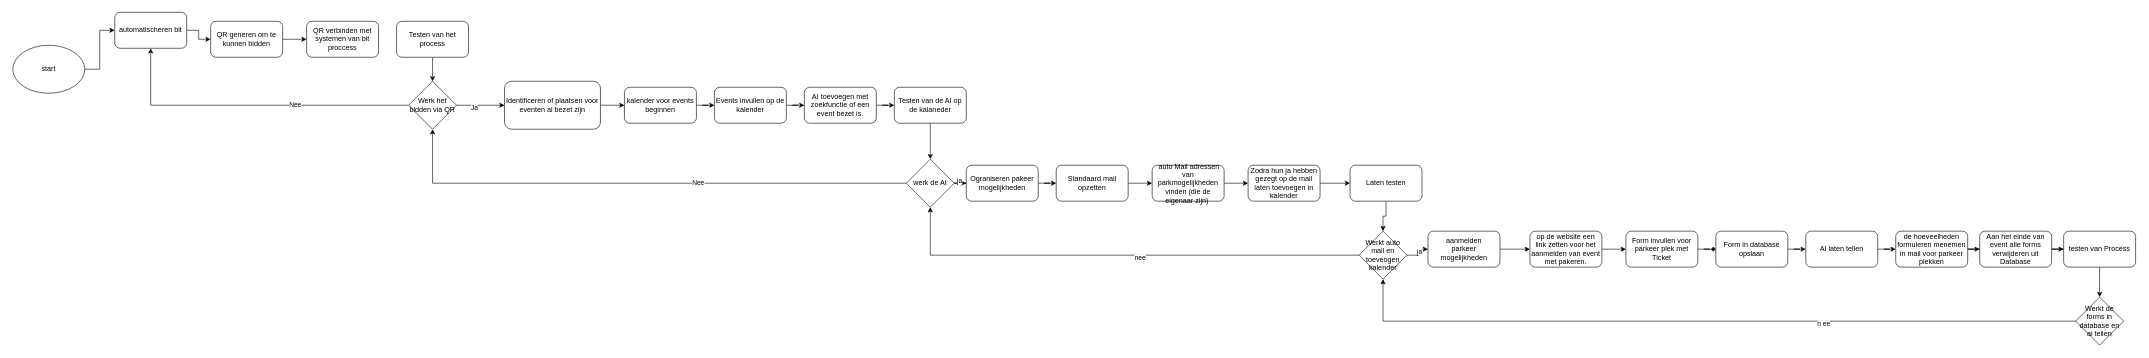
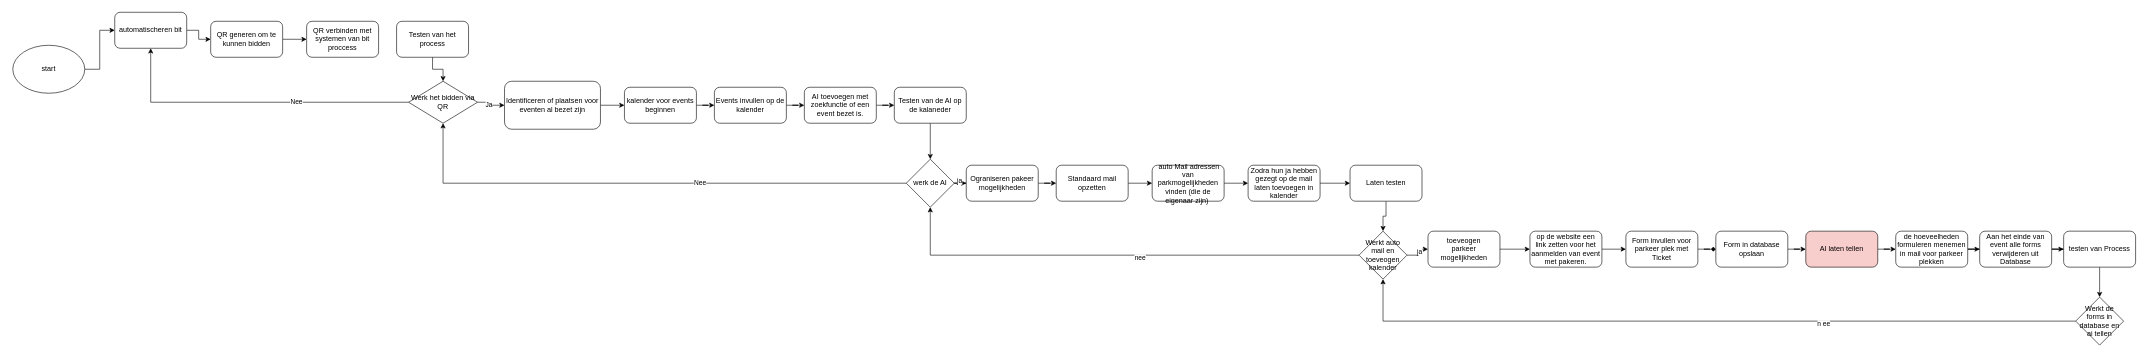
node "Werk het bidden via QR": size 48x48 -> 69x42
node "aanmelden parkeer mogelijkheden": label "aanmelden parkeer mogelijkheden" -> "toeveogen parkeer mogelijkheden"
node "AI laten tellen": fillcolor #ffffff -> #f8cecc
